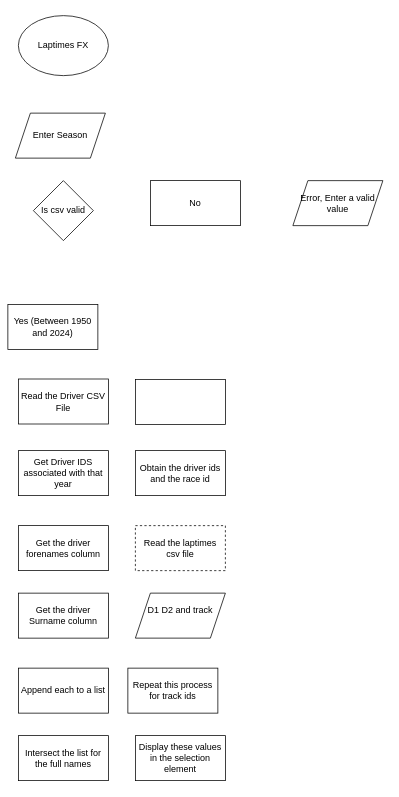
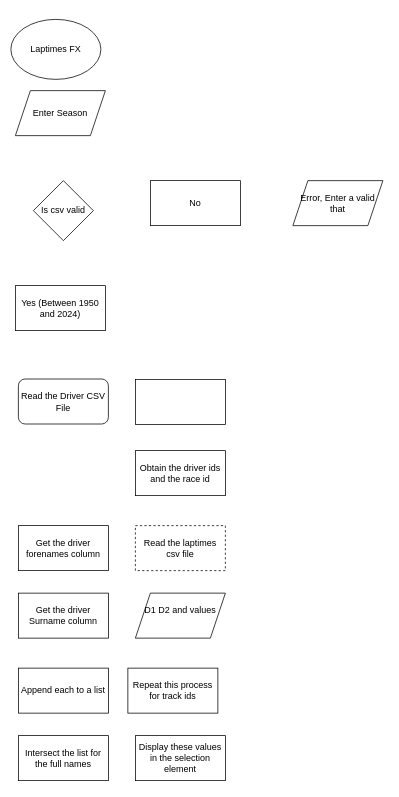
node "Laptimes FX": moved (63, 45) -> (56, 49)
node "Enter Season": moved (60, 135) -> (60, 113)
node "Error, Enter a valid value": label "Error, Enter a valid value" -> "Error, Enter a valid that"
node "Yes (Between 1950 and 2024)": moved (53, 327) -> (60, 308)
node "Read the Driver CSV File": shape rectangle -> rounded rectangle
node "Get Driver IDS associated with that year": removed
node "D1 D2 and track": label "D1 D2 and track" -> "D1 D2 and values"
